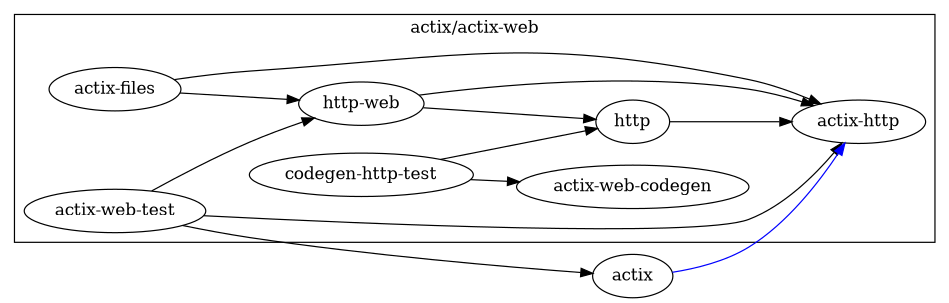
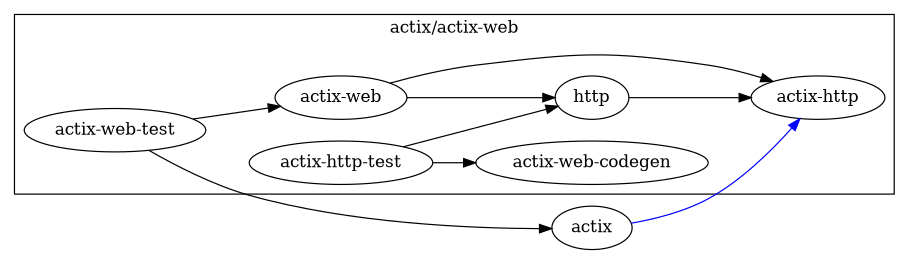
node "actix-files": removed
node "http-web": label "http-web" -> "actix-web"
node "codegen-http-test": label "codegen-http-test" -> "actix-http-test"
edge "actix-web-test" -> "actix-http": removed
